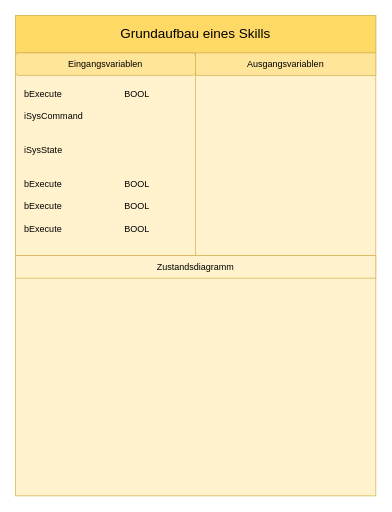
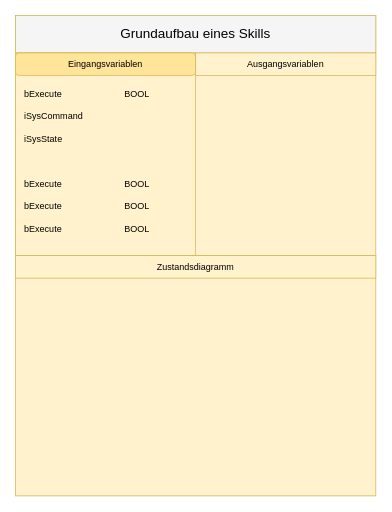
node "Grundaufbau eines Skills": fillcolor #ffd966 -> #f5f5f5
node "Ausgangsvariablen": fillcolor #ffe599 -> #fff2cc
node "iSysState": moved (105, 150) -> (105, 139)
